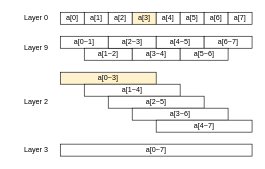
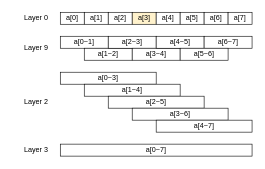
node "a[0~3]": fillcolor #fff2cc -> #ffffff
